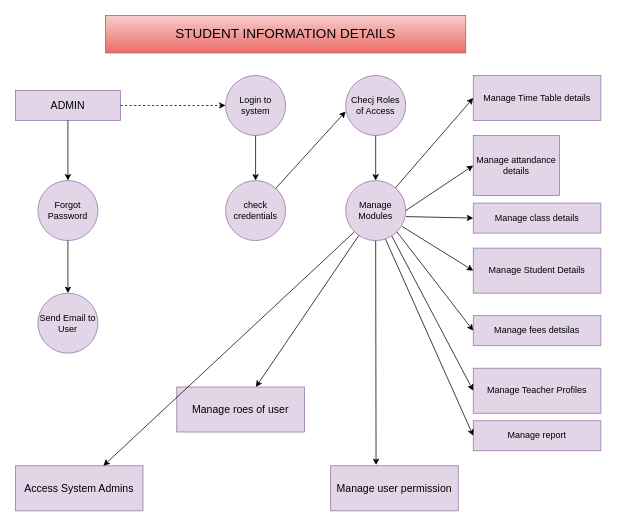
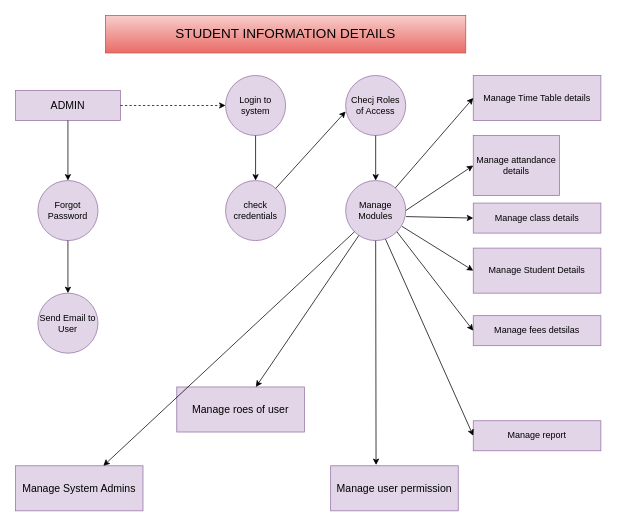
edge "Manage Modules" -> "Manage Teacher Profiles": removed
node "Manage Teacher Profiles": removed
node "Access System Admins": label "Access System Admins" -> "Manage System Admins"
